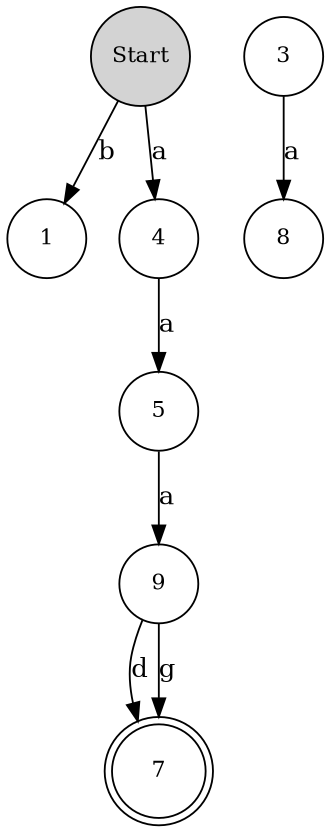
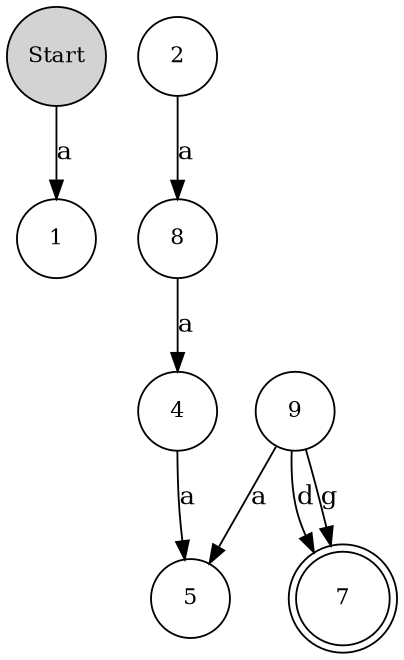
node "3": label "3" -> "2"
edge "Start" -> "4": now "8" -> "4"
edge "Start" -> "1": label "b" -> "a"
edge "5" -> "9": reversed
